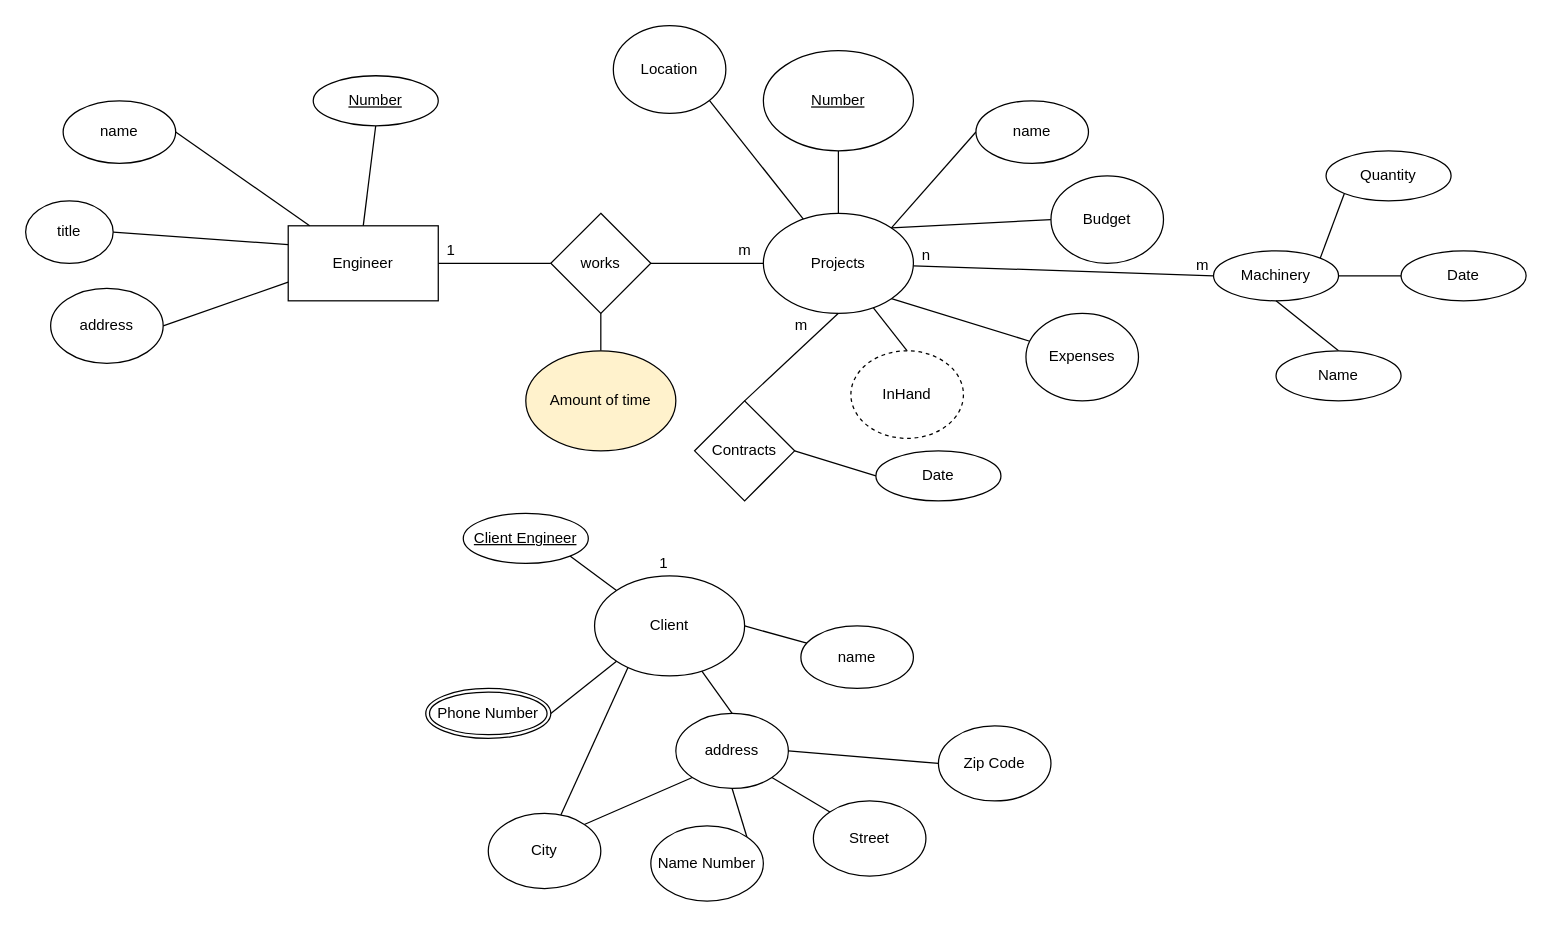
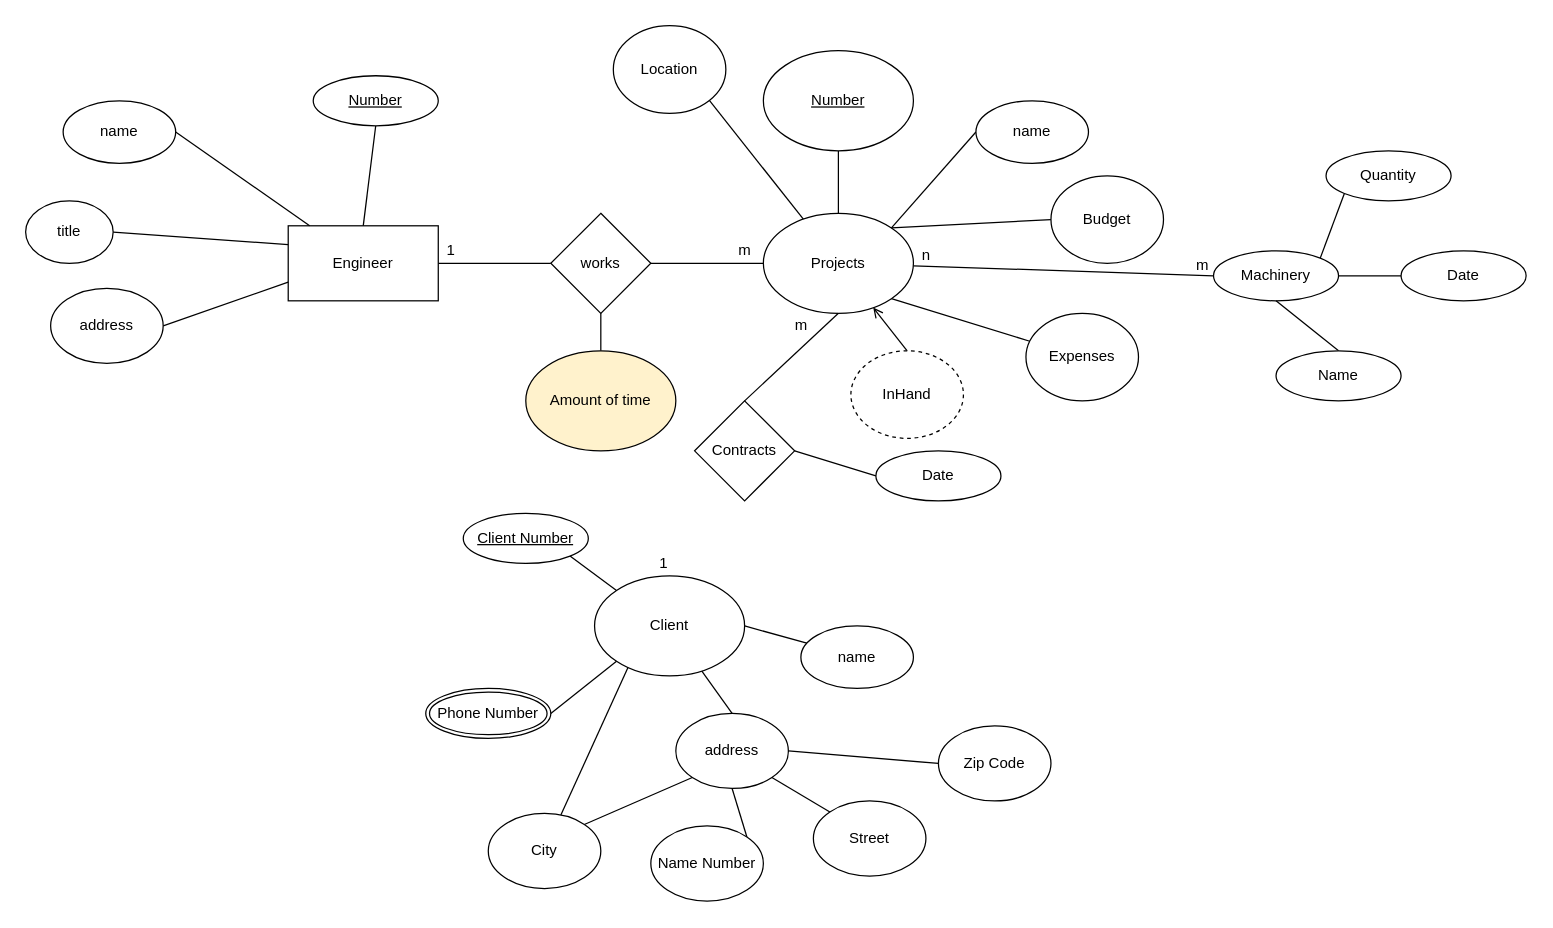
edge "Projects" -- "InHand": arrowhead none -> open
node "Client Engineer": label "Client Engineer" -> "Client Number"
